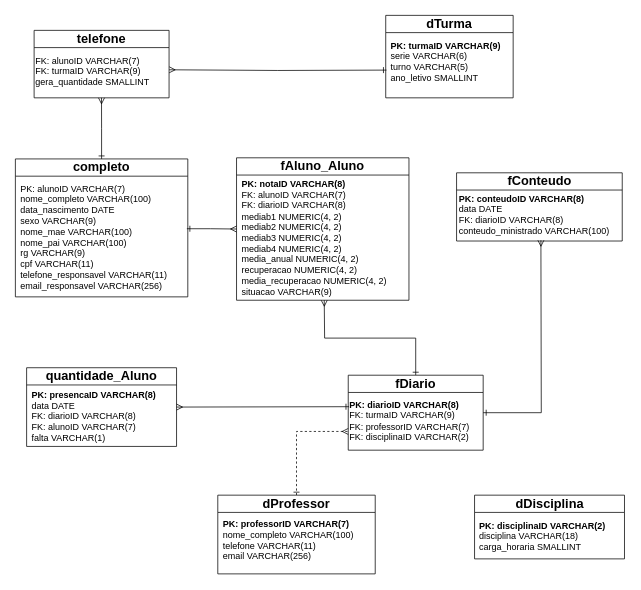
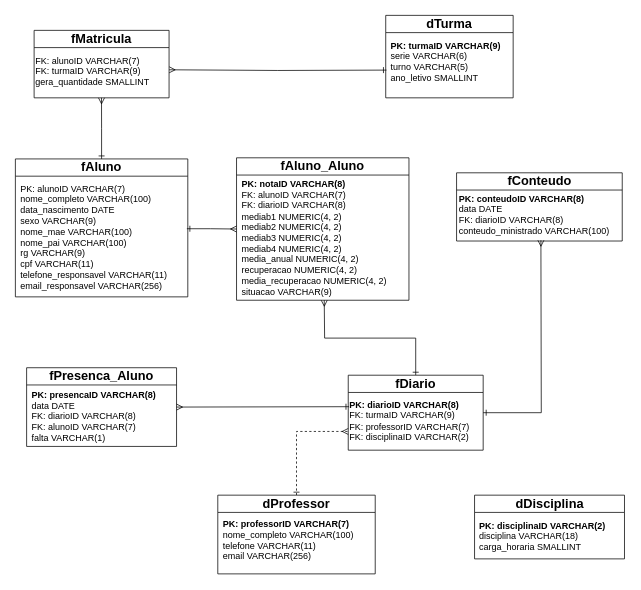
node "telefone": label "telefone" -> "fMatricula"
node "completo": label "completo" -> "fAluno"
node "quantidade_Aluno": label "quantidade_Aluno" -> "fPresenca_Aluno"
